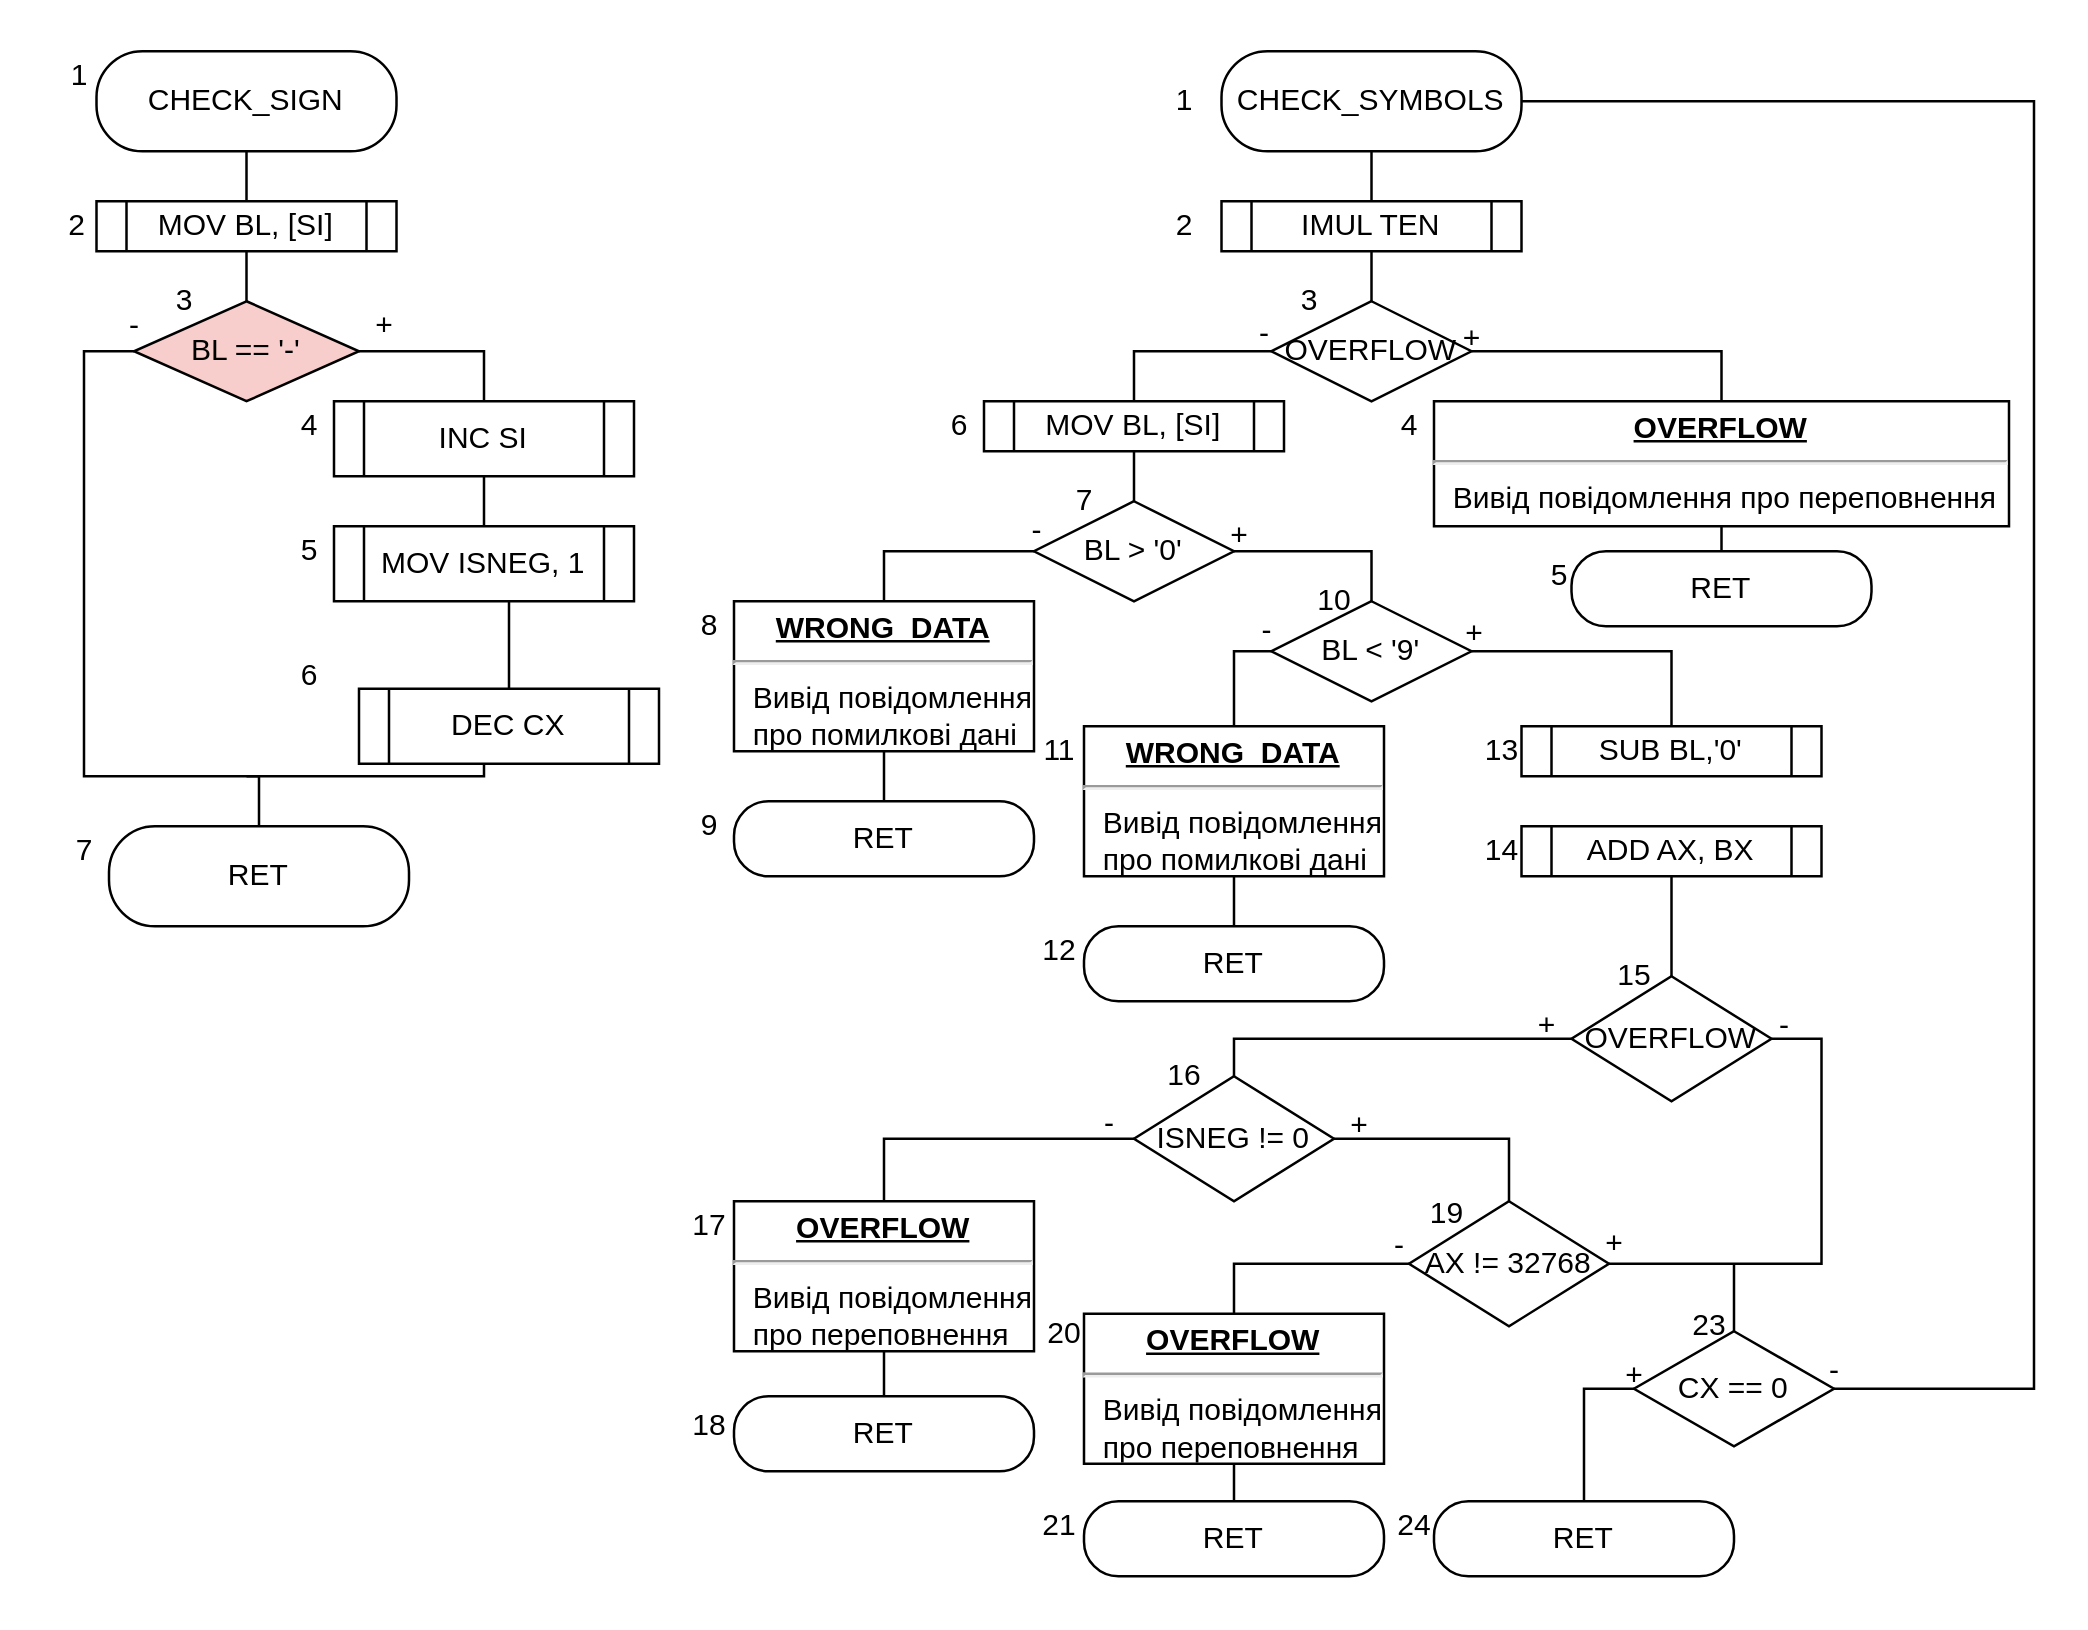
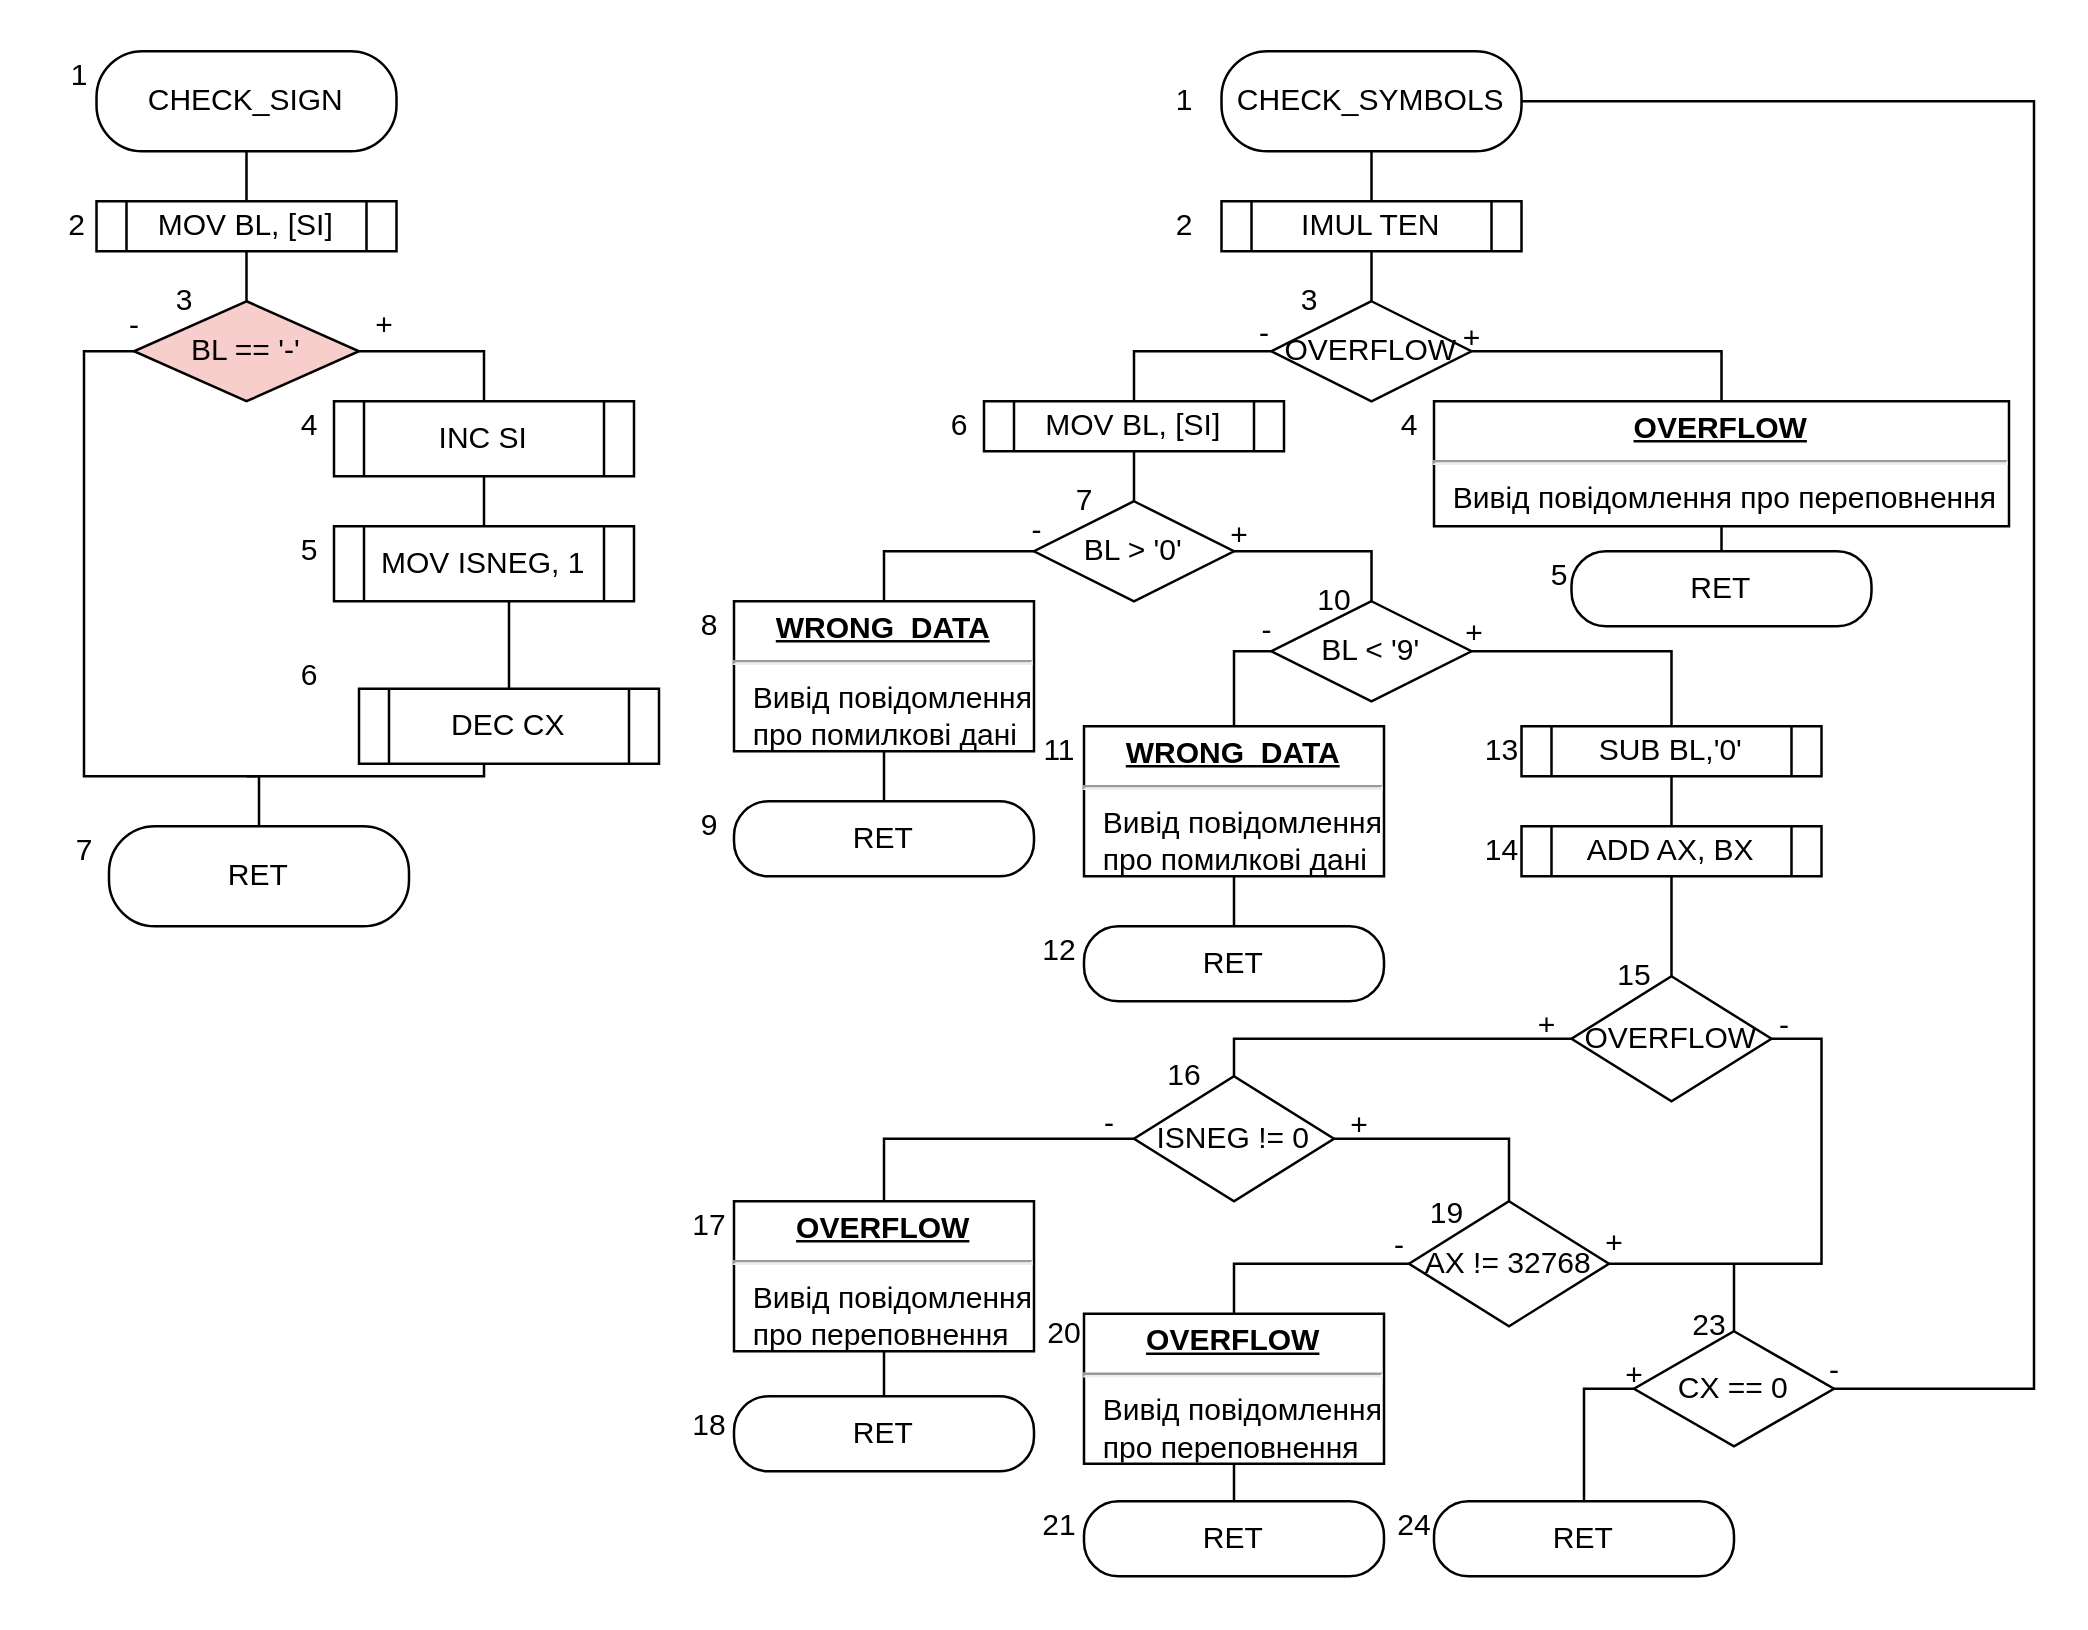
edge "SUB BL,'0'" -- "ADD AX, BX": added
